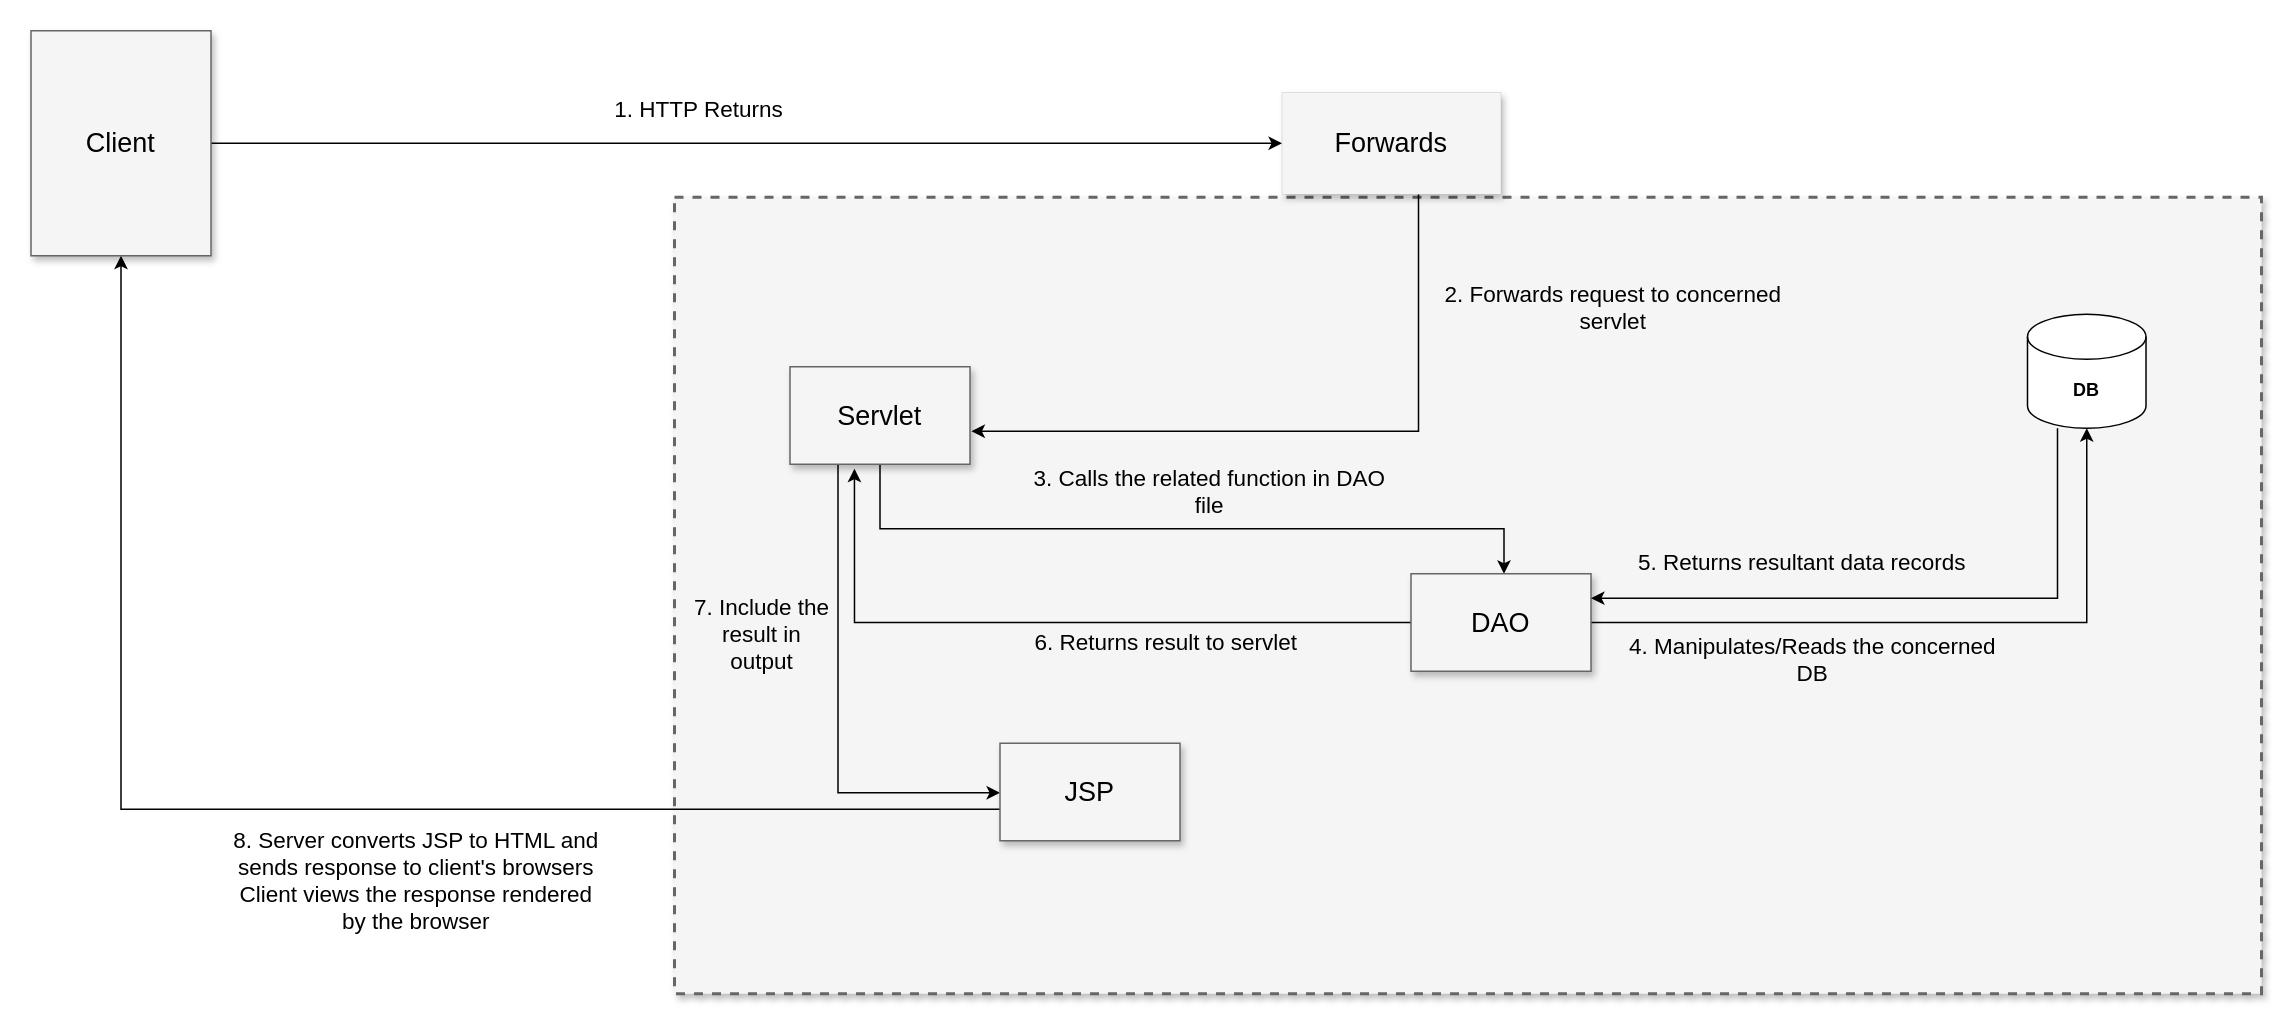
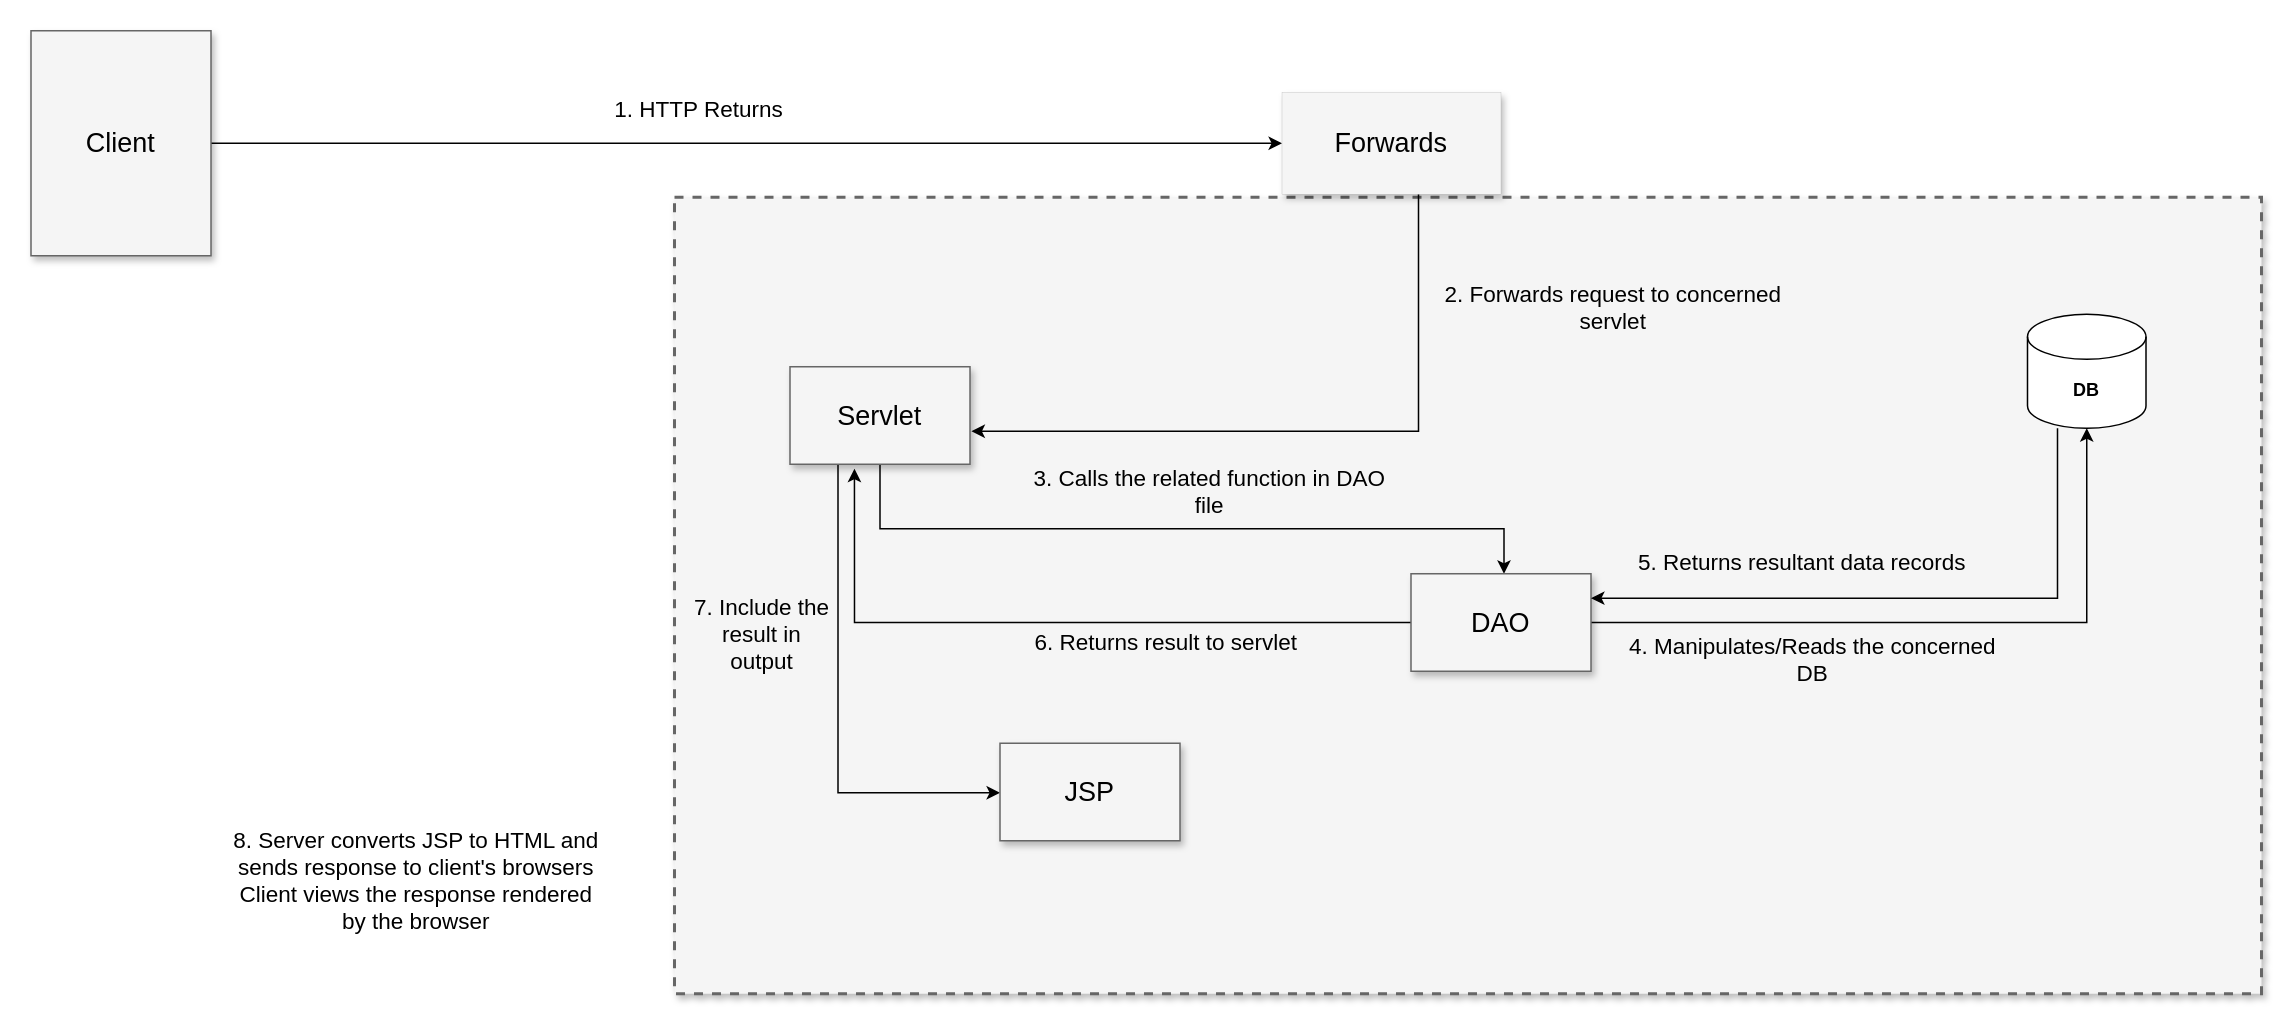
edge "JSP" -> "Client": removed
